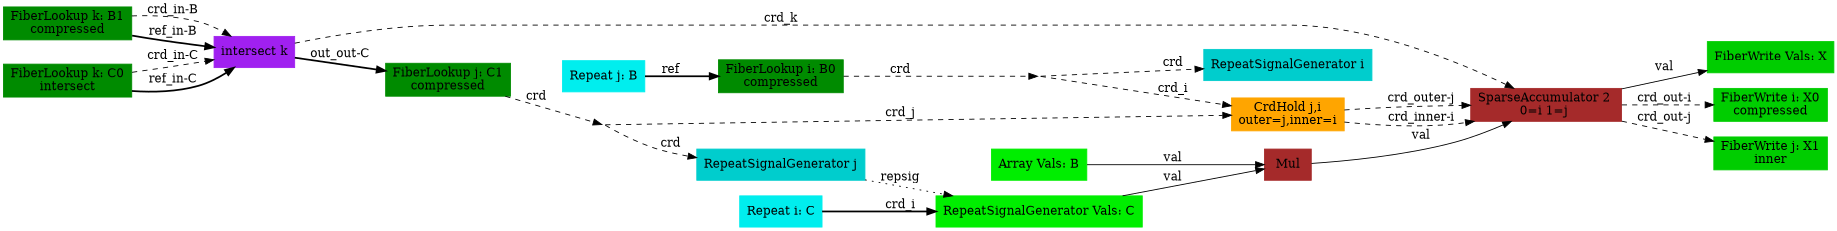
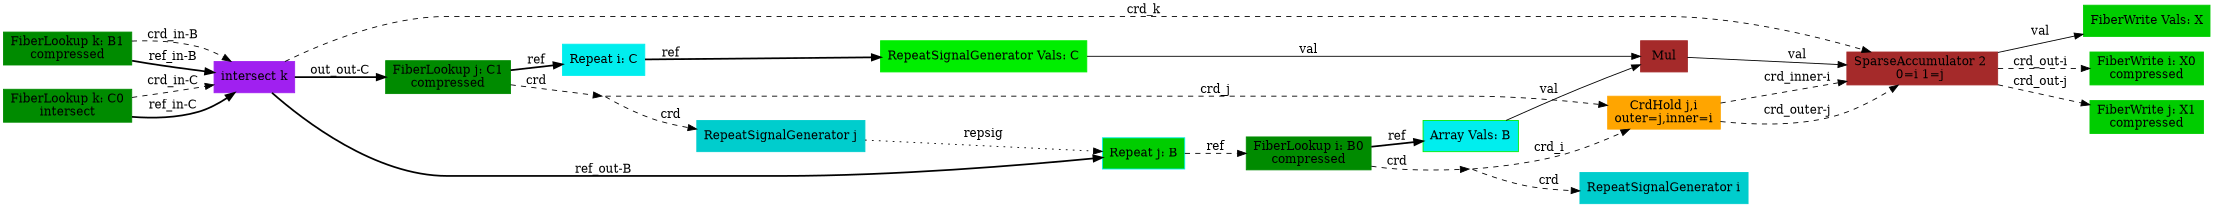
edge "FiberLookup j: C1 compressed" -> "Repeat i: C": added, label "ref"
node "Repeat j: B": fillcolor cyan2 -> green3
edge "Repeat j: B" -> "FiberLookup i: B0 compressed": style bold -> dashed
edge "FiberLookup i: B0 compressed" -> "Array Vals: B": added, label "ref"
node "FiberWrite j: X1 inner": label "FiberWrite j: X1 inner" -> "FiberWrite j: X1 compressed"
node "Array Vals: B": fillcolor green2 -> cyan2
edge "intersect k" -> "Repeat j: B": added, label "ref_out-B"
edge "RepeatSignalGenerator j" -> "RepeatSignalGenerator Vals: C": now "RepeatSignalGenerator j" -> "Repeat j: B"
edge "Repeat i: C" -> "RepeatSignalGenerator Vals: C": label "crd_i" -> "ref"
